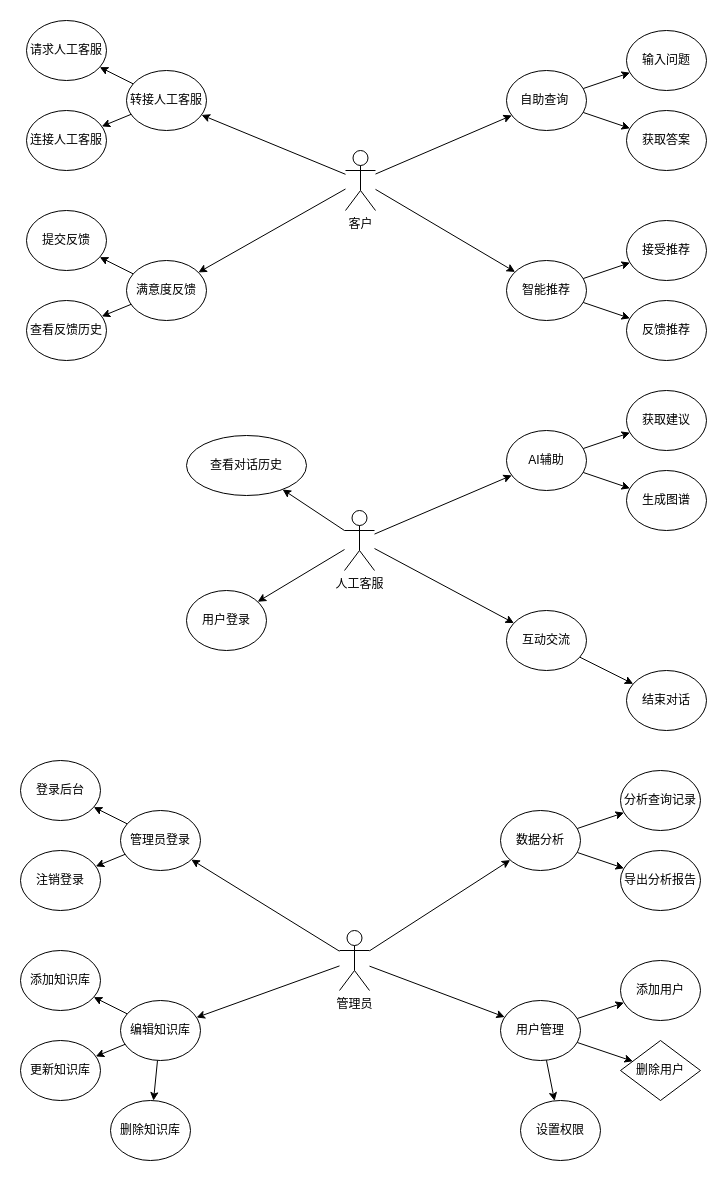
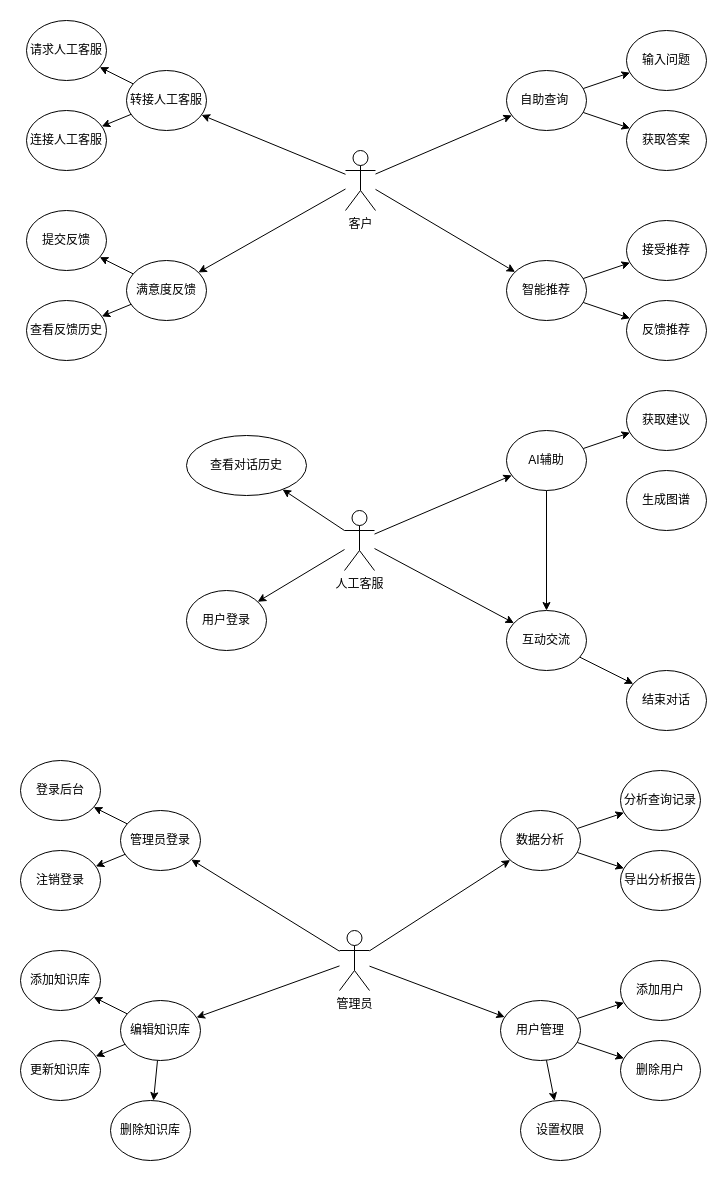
edge "AI辅助" -> "生成图谱": now "AI辅助" -> "互动交流"
node "删除用户": shape diamond -> ellipse
